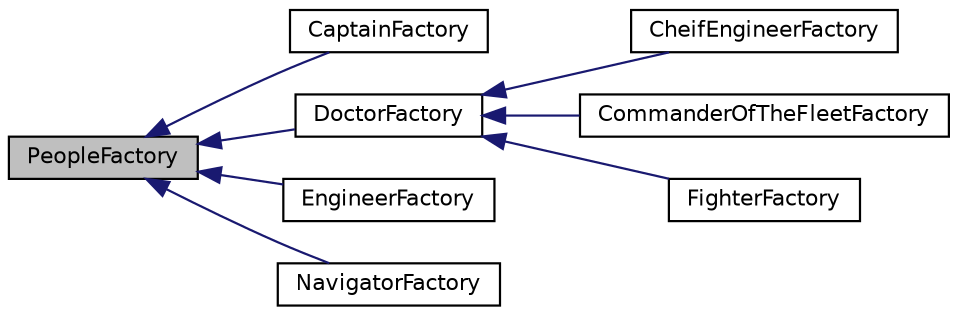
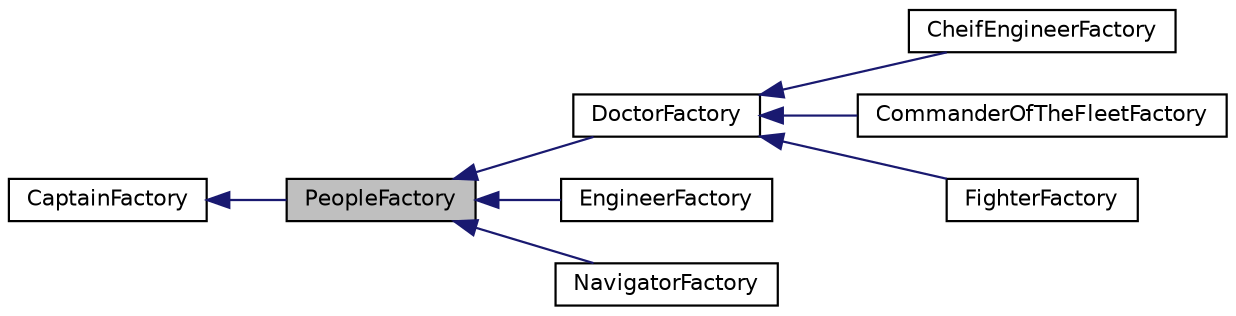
edge "CaptainFactory" -> "PeopleFactory": reversed
